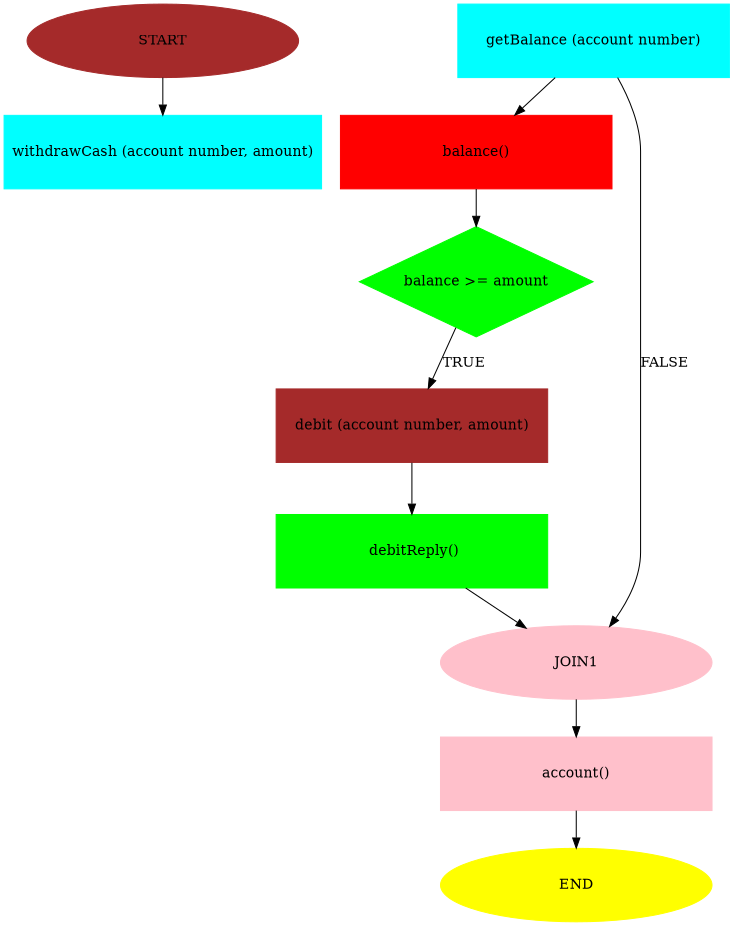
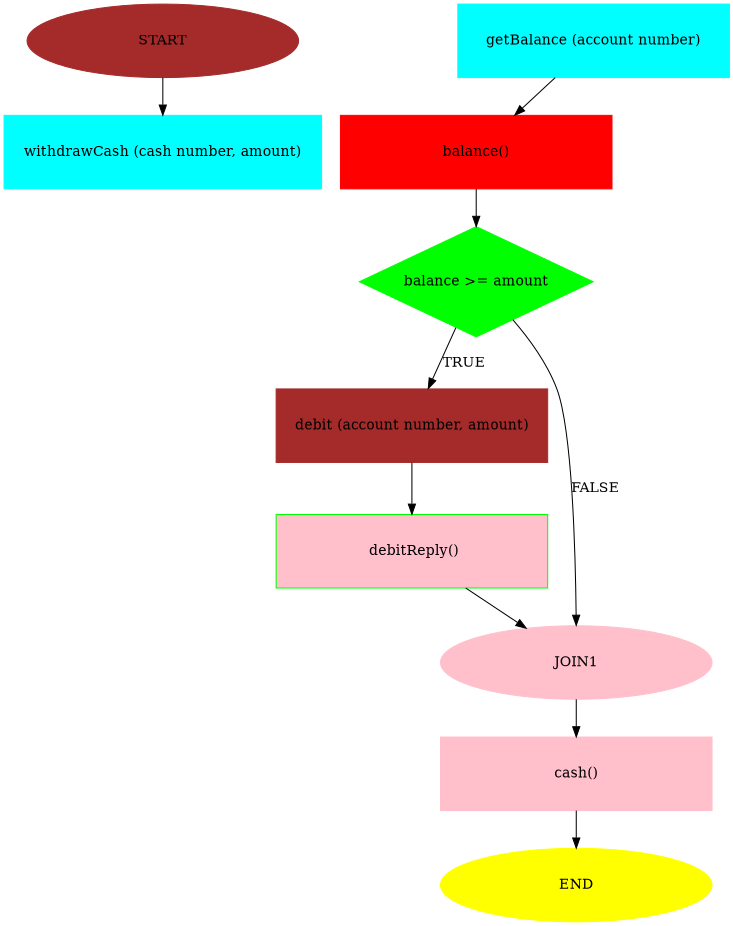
node "withdrawCash (account number, amount)": label "withdrawCash (account number, amount)" -> "withdrawCash (cash number, amount)"
edge "getBalance (account number)" -> "JOIN1": now "balance >= amount" -> "JOIN1"
node "debitReply()": fillcolor green -> pink
node "account()": label "account()" -> "cash()"
